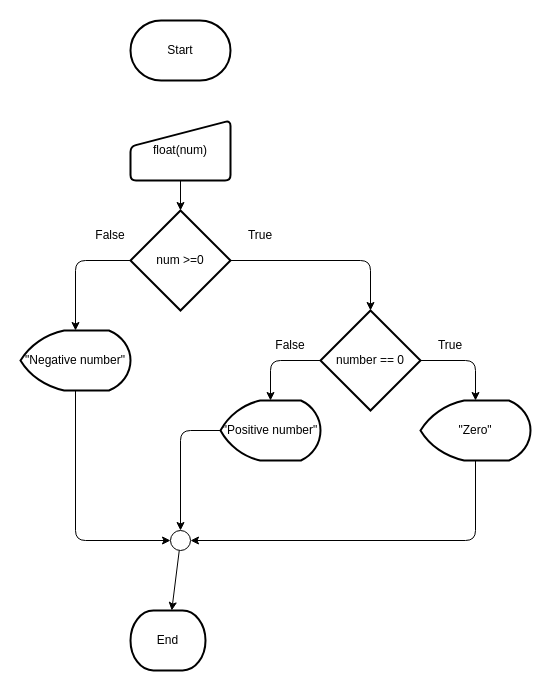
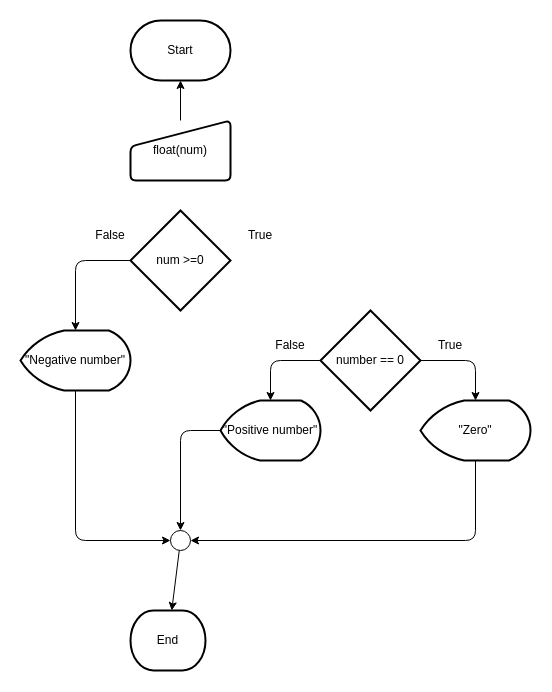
edge "float(num)" -> "num >=0": now "float(num)" -> "Start"
edge "num >=0" -> "number == 0": removed
